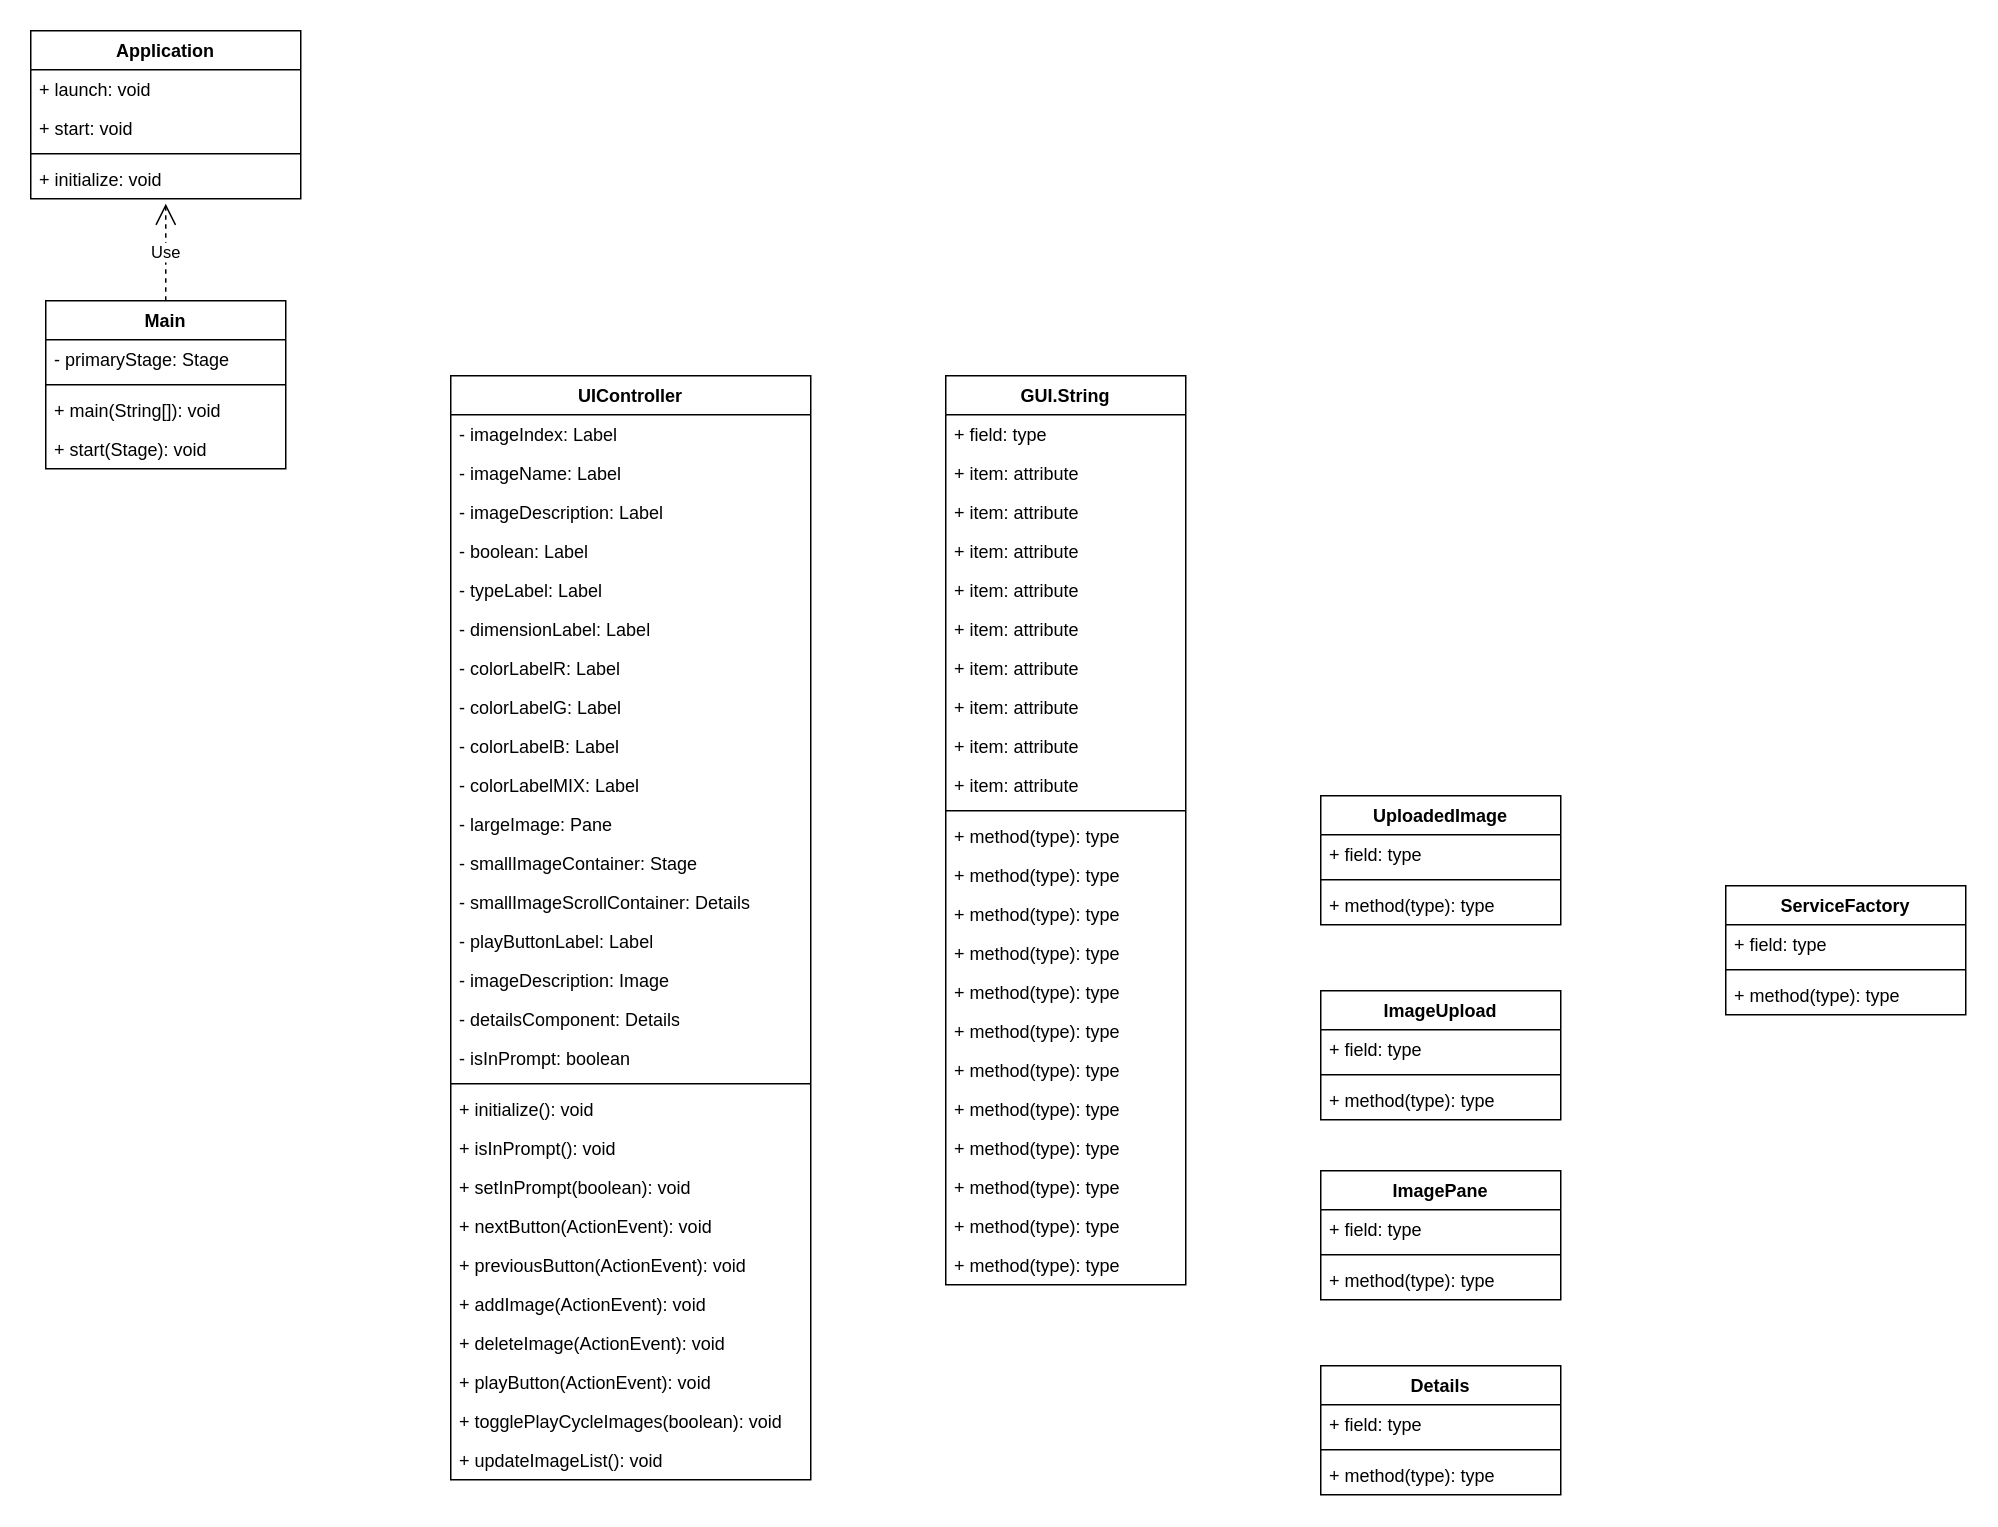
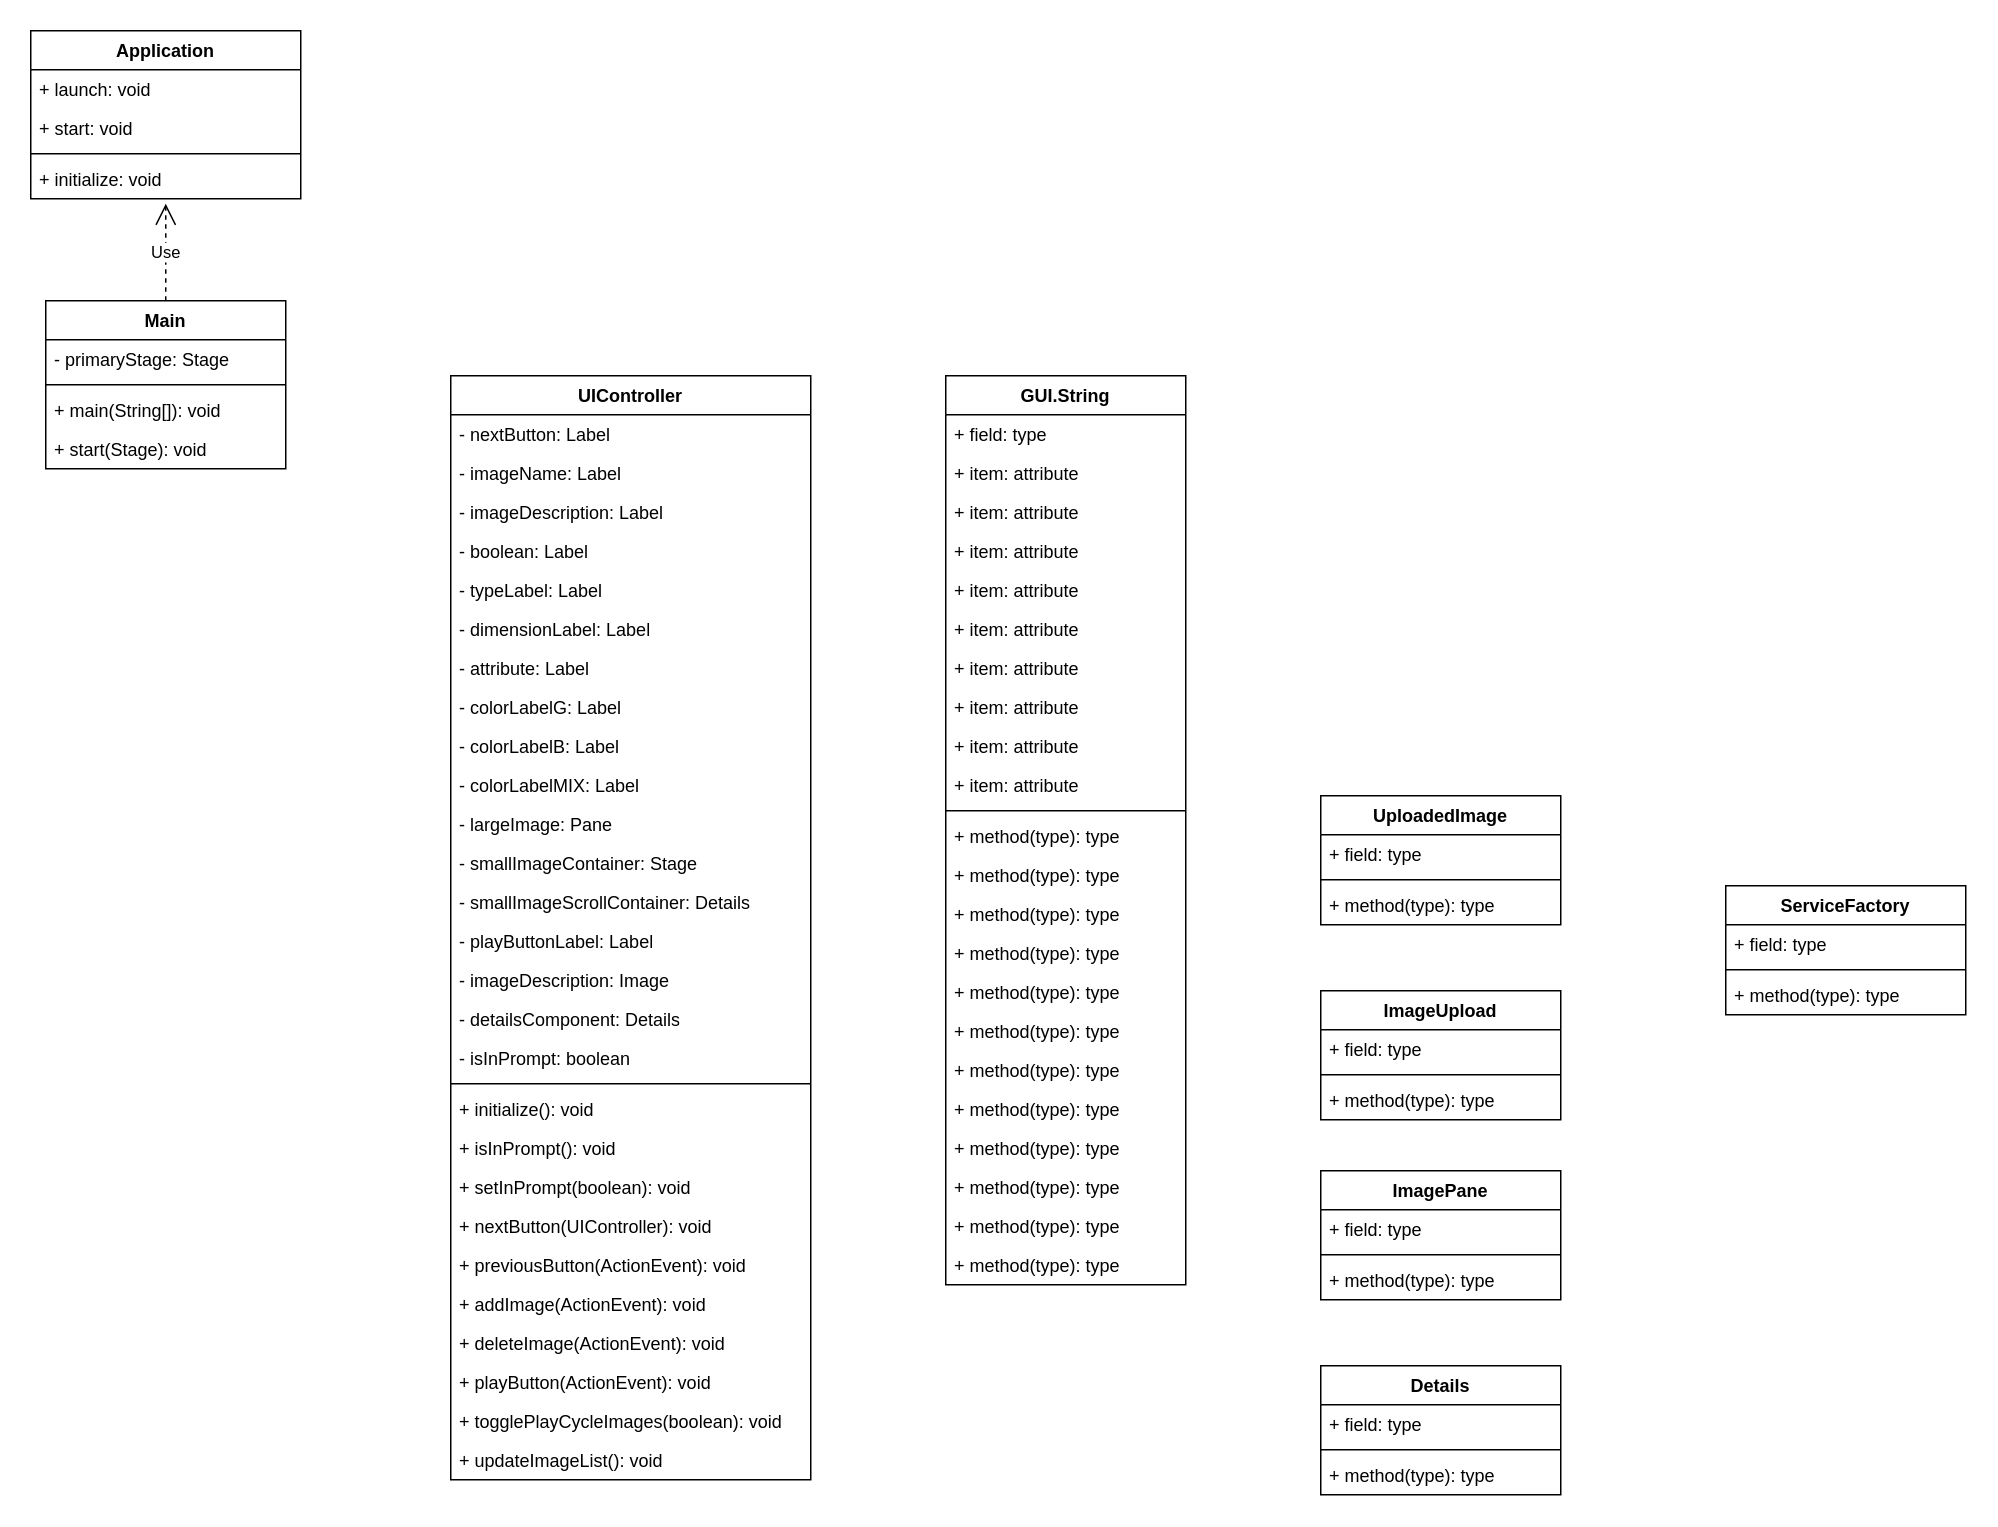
node "- imageIndex: Label": label "- imageIndex: Label" -> "- nextButton: Label"
node "- colorLabelR: Label": label "- colorLabelR: Label" -> "- attribute: Label"
node "+ nextButton(ActionEvent): void": label "+ nextButton(ActionEvent): void" -> "+ nextButton(UIController): void"
